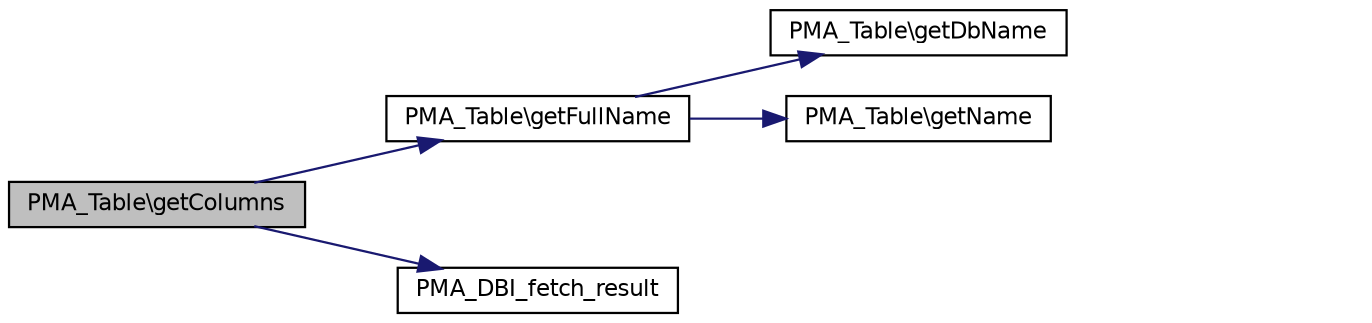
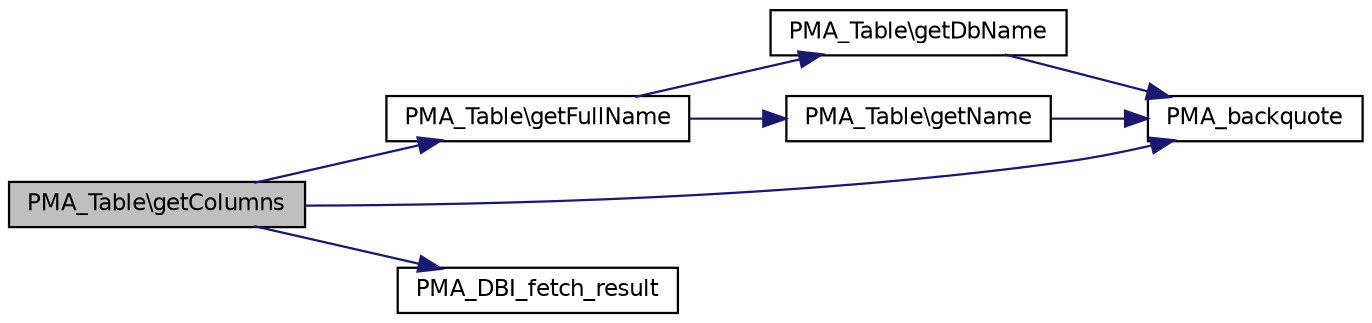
node "PMA_backquote": added
